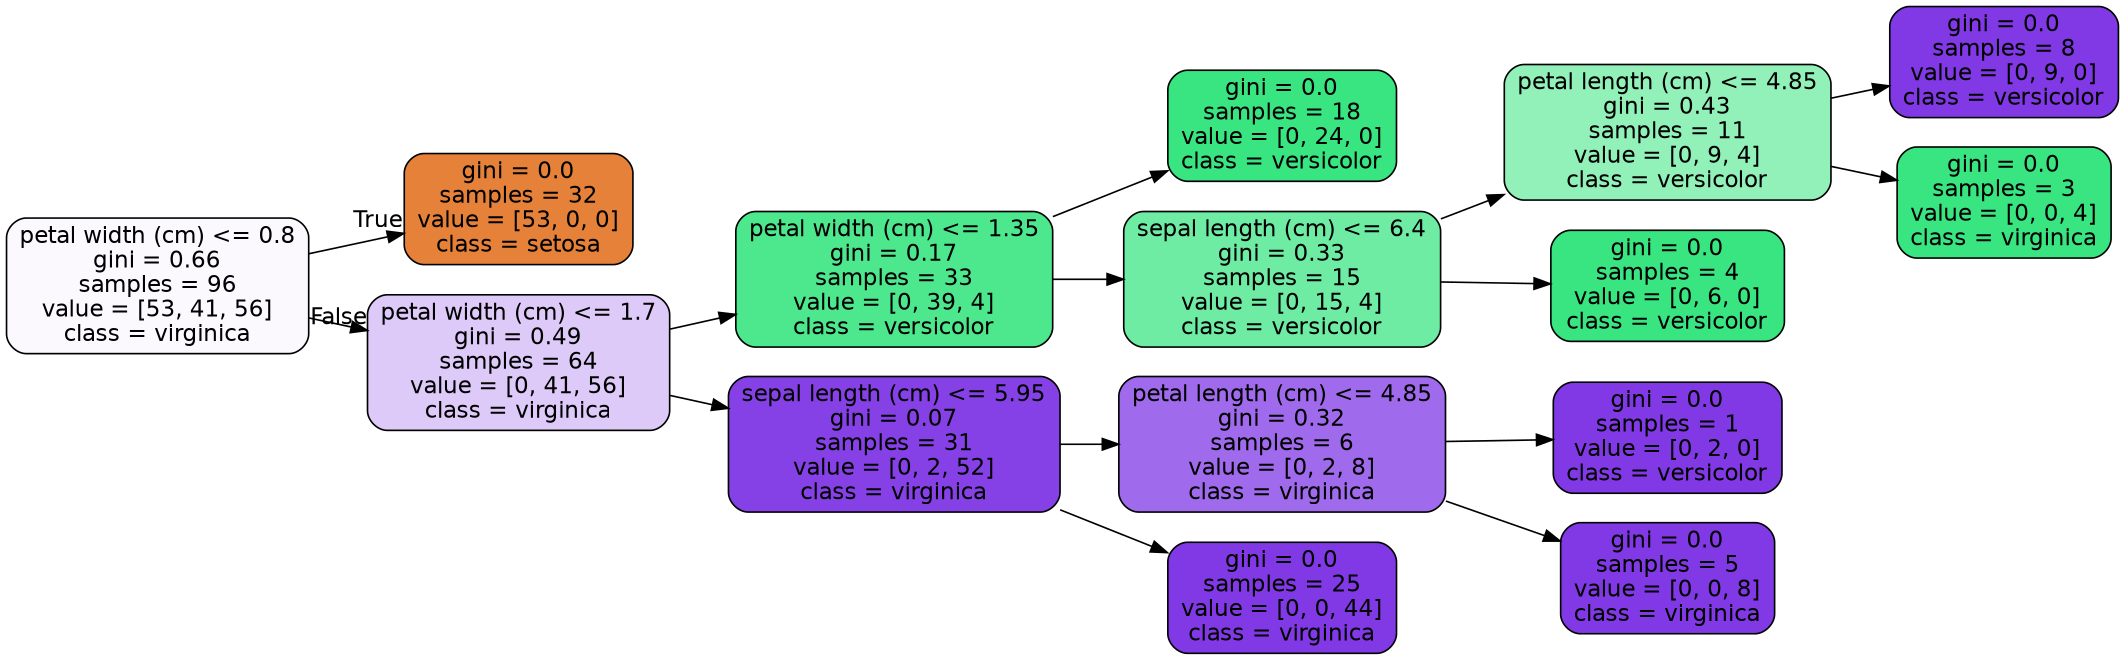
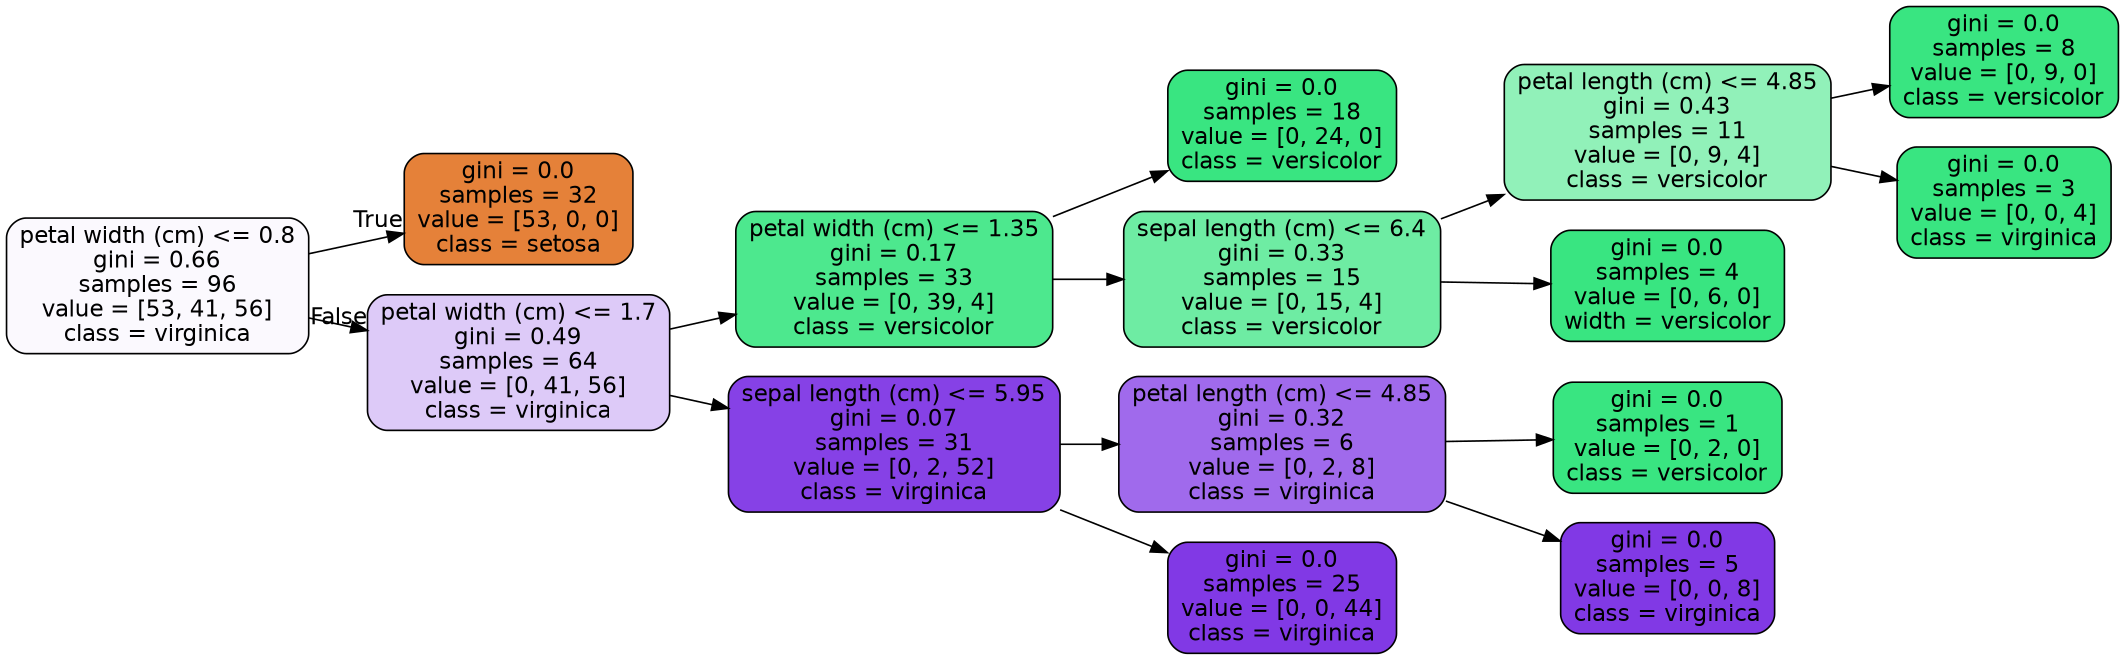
node "gini = 0.0 samples = 8 value = [0, 9, 0] class = versicolor": fillcolor #8139e5 -> #39e581
node "gini = 0.0 samples = 4 value = [0, 6, 0] class = versicolor": label "gini = 0.0 samples = 4 value = [0, 6, 0] class = versicolor" -> "gini = 0.0 samples = 4 value = [0, 6, 0] width = versicolor"
node "gini = 0.0 samples = 1 value = [0, 2, 0] class = versicolor": fillcolor #8139e5 -> #39e581
